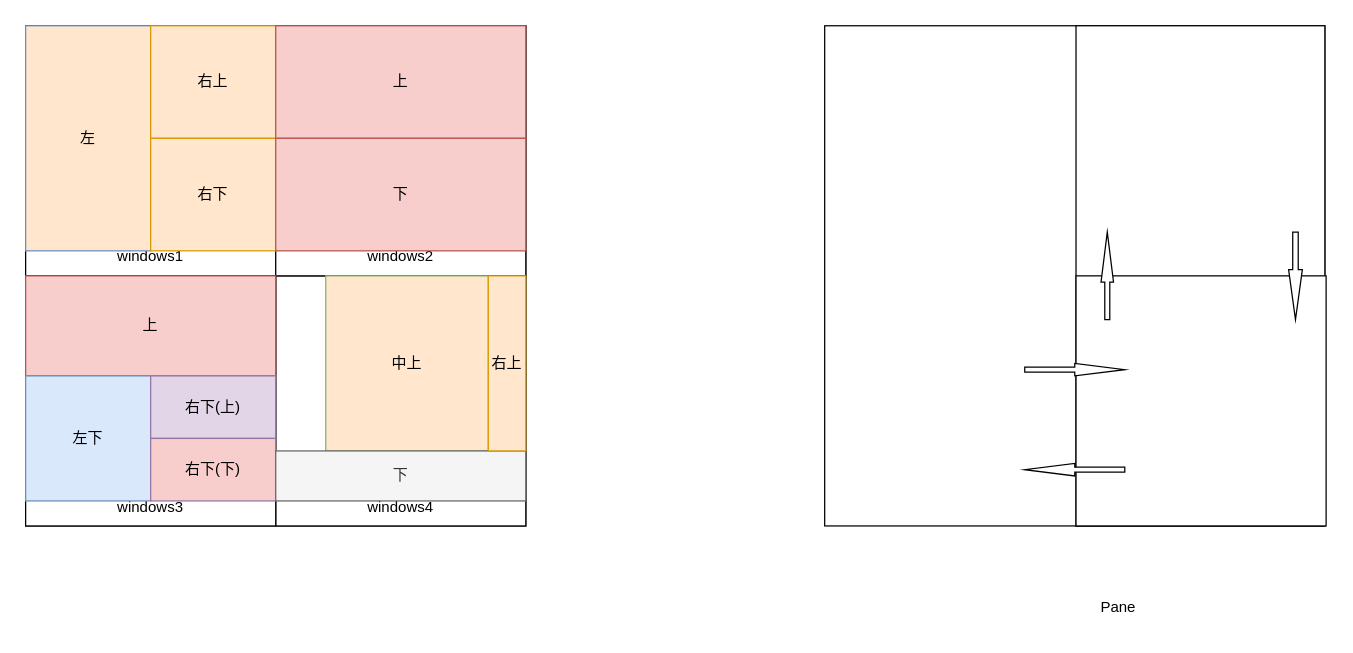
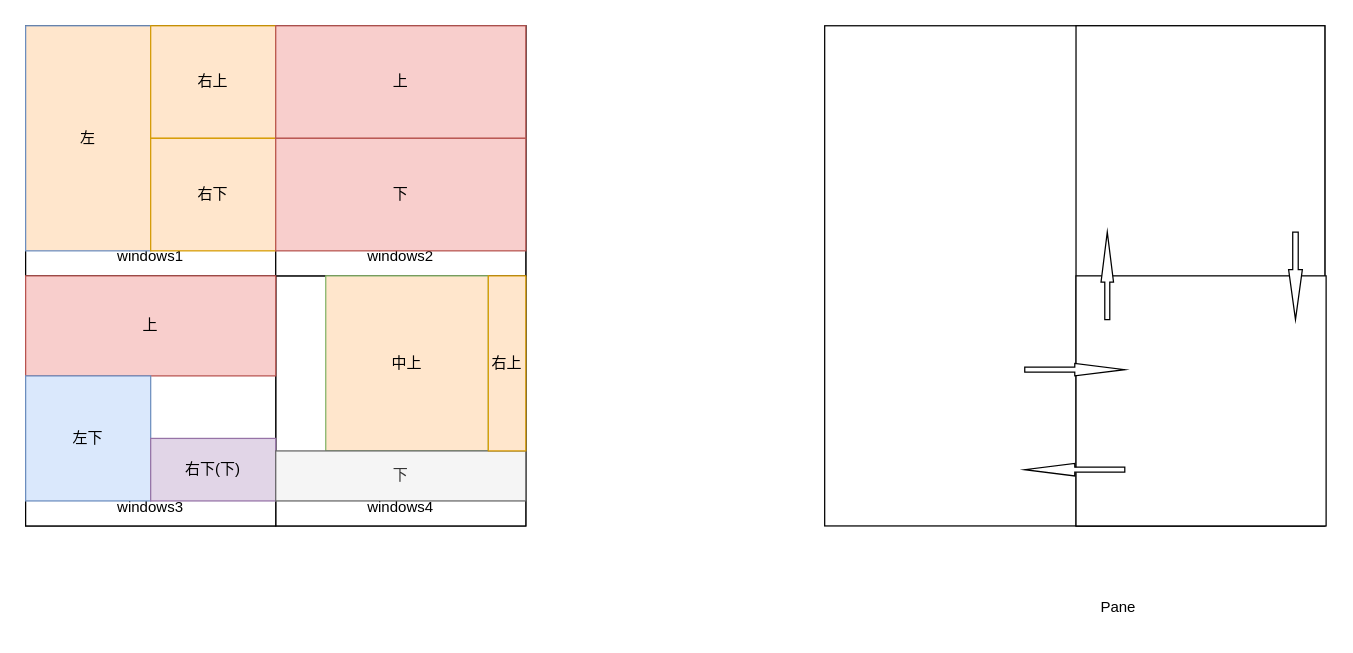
node "右下(上)": removed
node "右下(下)": fillcolor #f8cecc -> #e1d5e7
